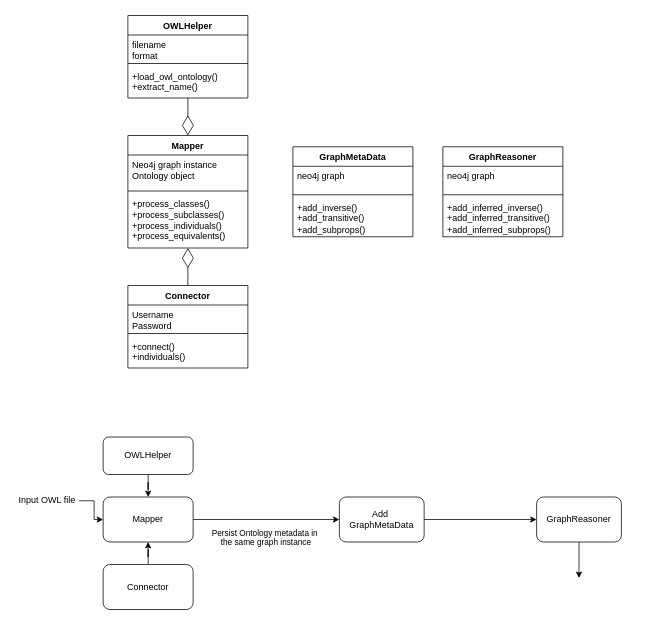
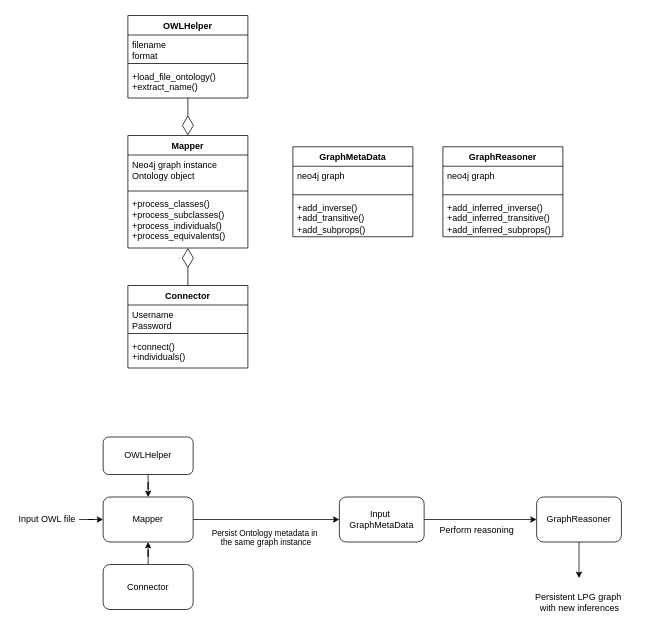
node "+load_owl_ontology() +extract_name()": label "+load_owl_ontology() +extract_name()" -> "+load_file_ontology() +extract_name()"
node "Input OWL file": moved (47, 501) -> (47, 519)
node "Add GraphMetaData": label "Add GraphMetaData" -> "Input GraphMetaData"
node "Perform reasoning": added
node "Persistent LPG graph with new inferences": added
